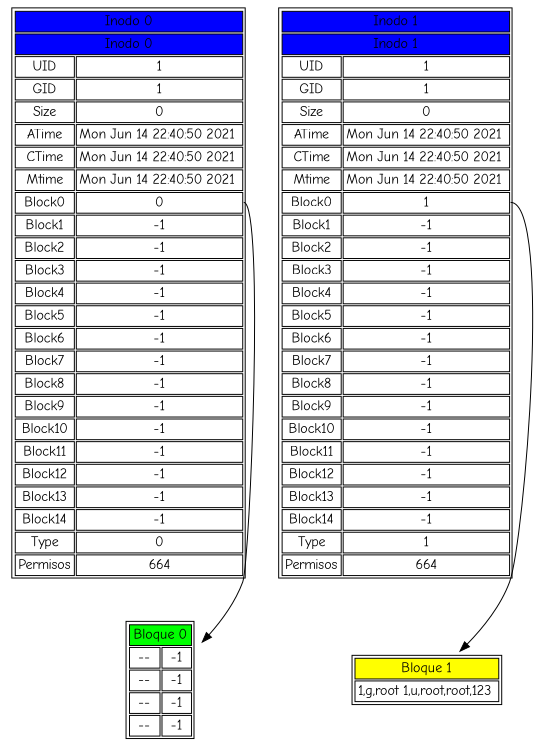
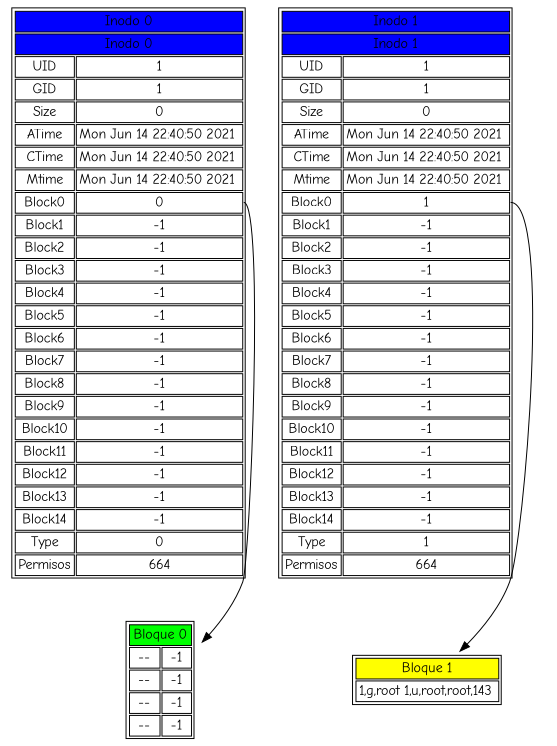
node "Bloque 1": text "1,g,root 1,u,root,root,123" -> "1,g,root 1,u,root,root,143"
